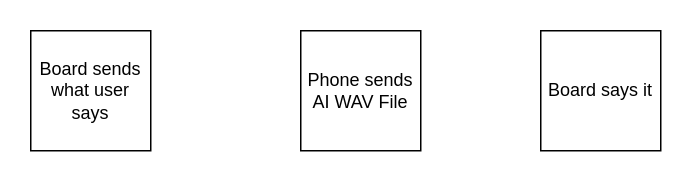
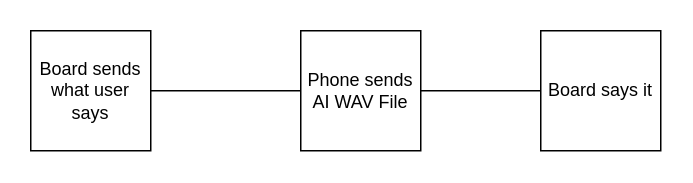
edge "Board sends what user says" -- "Phone sends AI WAV File": added
edge "Phone sends AI WAV File" -- "Board says it": added
